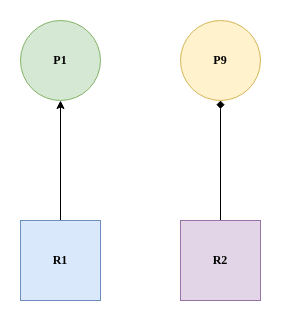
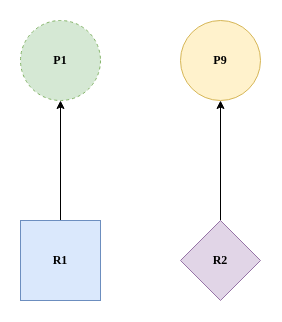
node "P1": style solid -> dashed
edge "R2" -> "P9": arrowhead diamond -> classic
node "R2": shape rectangle -> diamond
